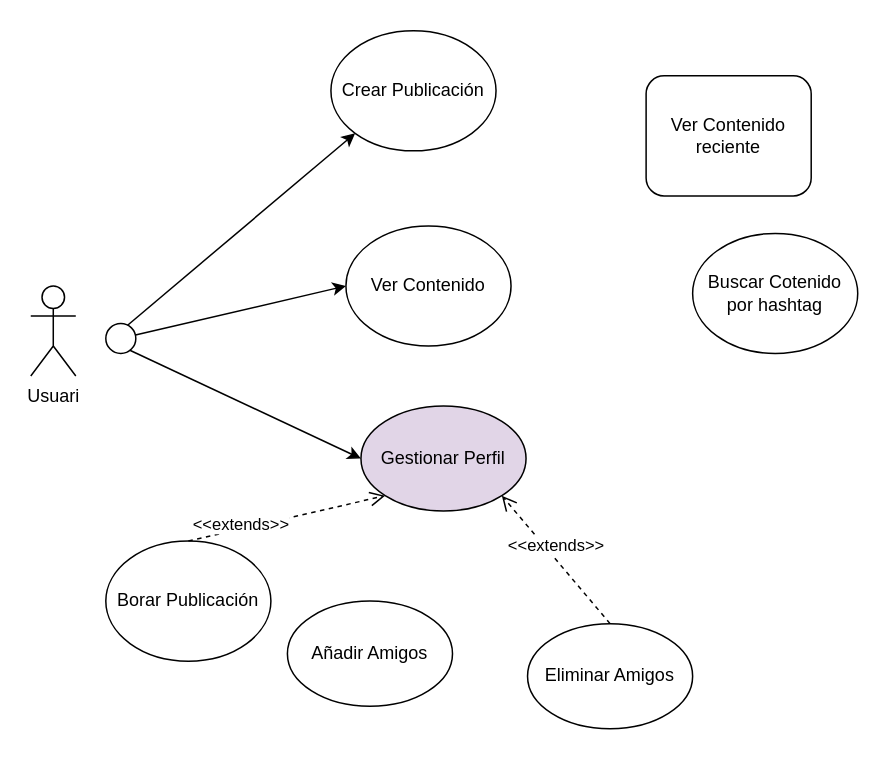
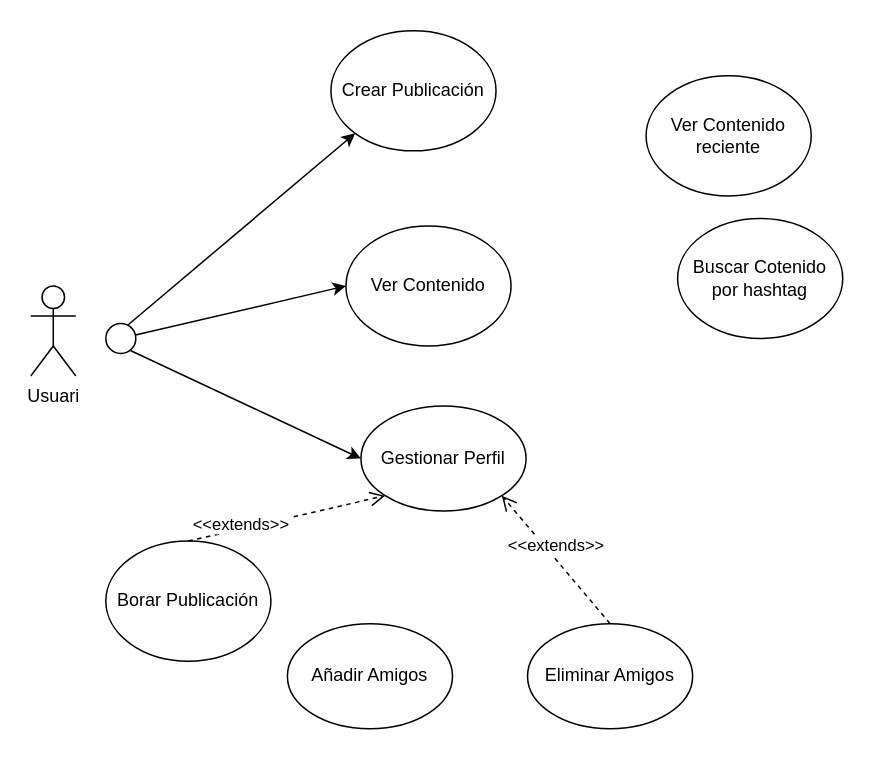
node "Ver Contenido reciente": shape rounded rectangle -> ellipse
node "Buscar Cotenido por hashtag": moved (775, 293) -> (760, 278)
node "Gestionar Perfil": fillcolor #e1d5e7 -> #ffffff
node "Añadir Amigos": moved (370, 653) -> (370, 676)
